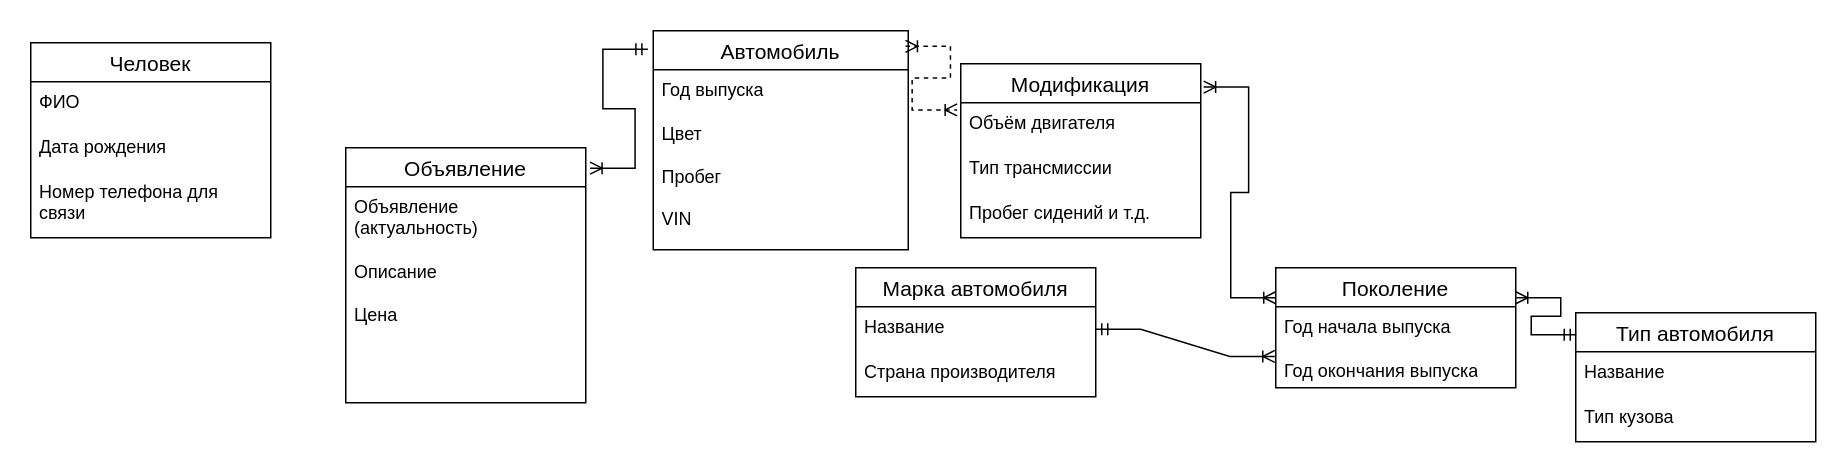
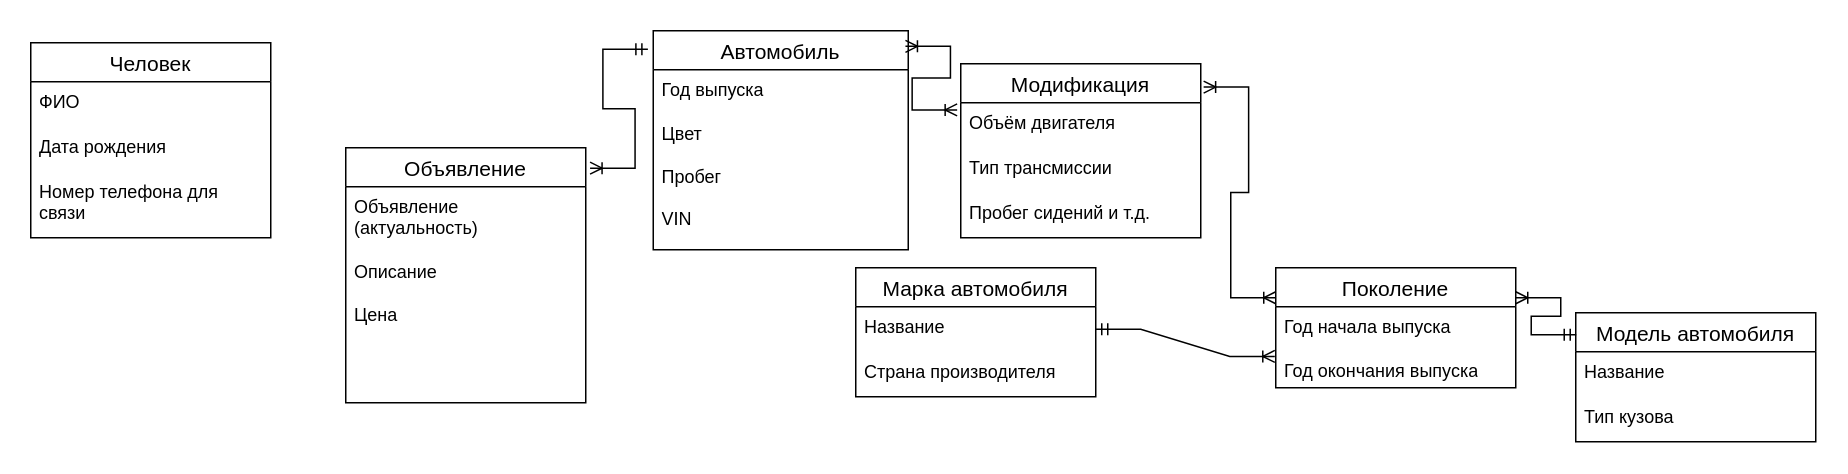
edge "Объём двигателя" -- "Автомобиль": style dashed -> solid
node "Тип автомобиля": label "Тип автомобиля" -> "Модель автомобиля"
